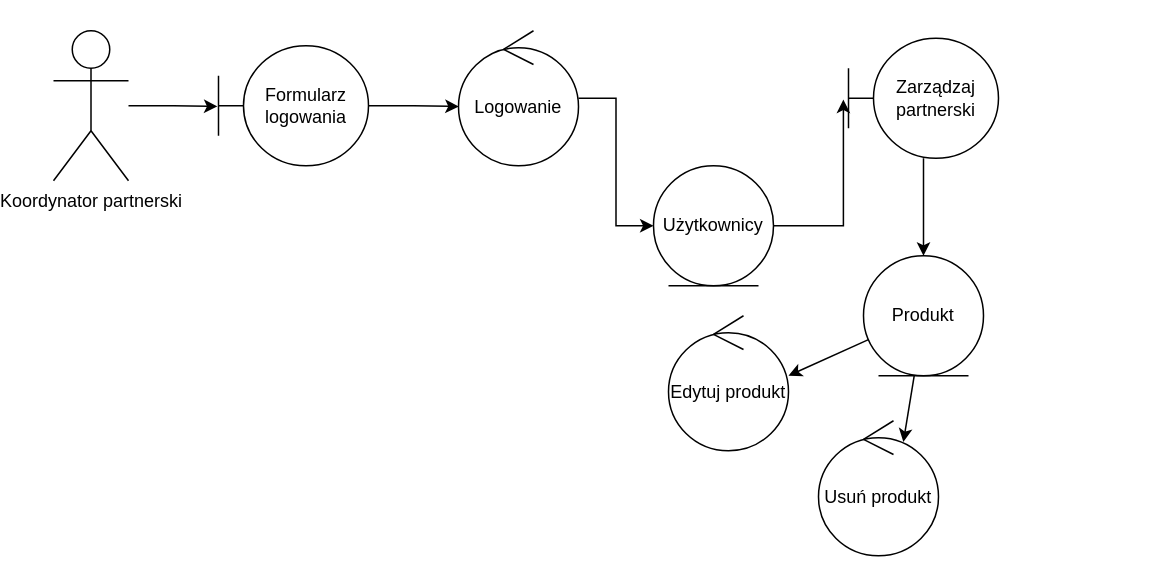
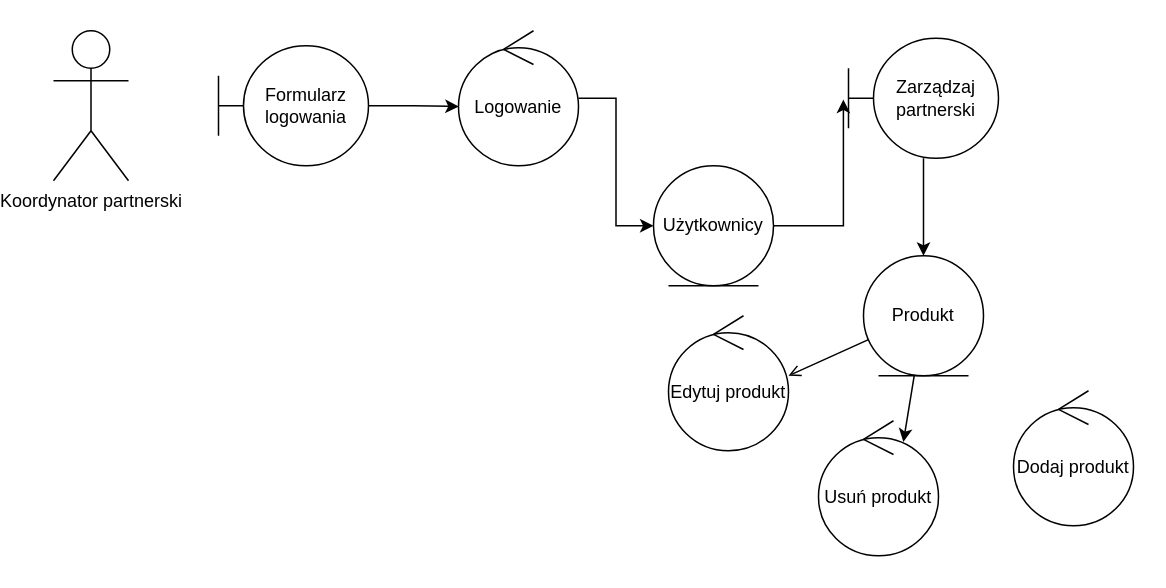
edge "Koordynator partnerski" -> "Formularz logowania": removed
edge "Produkt" -> "Edytuj produkt": arrowhead classic -> open
node "Dodaj produkt": added
